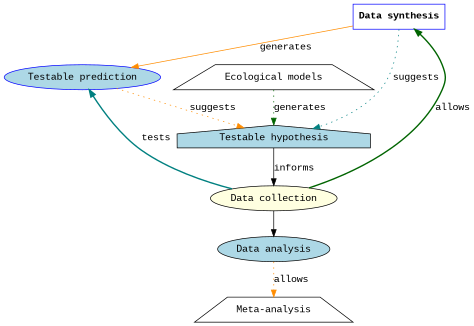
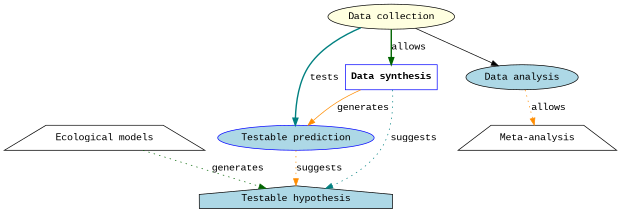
edge "Testable hypothesis" -> "Data collection": removed, label "informs"
